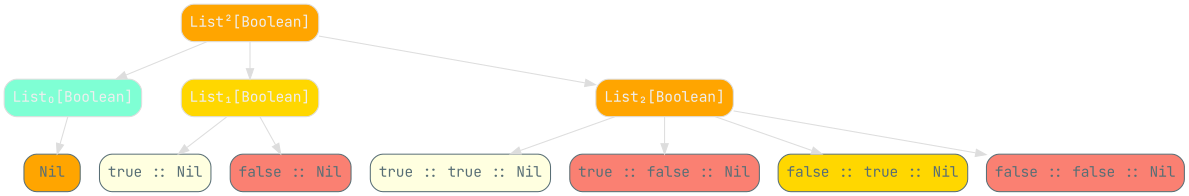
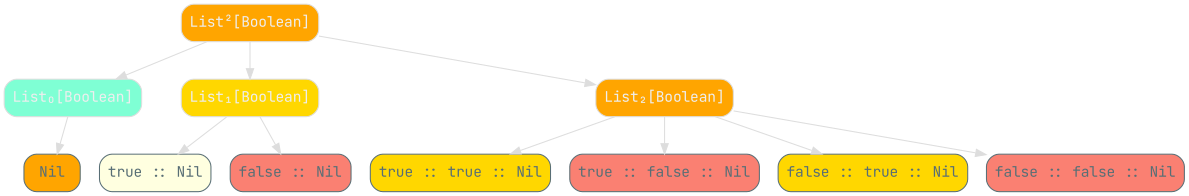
node "true :: true :: Nil": fillcolor lightyellow -> gold
